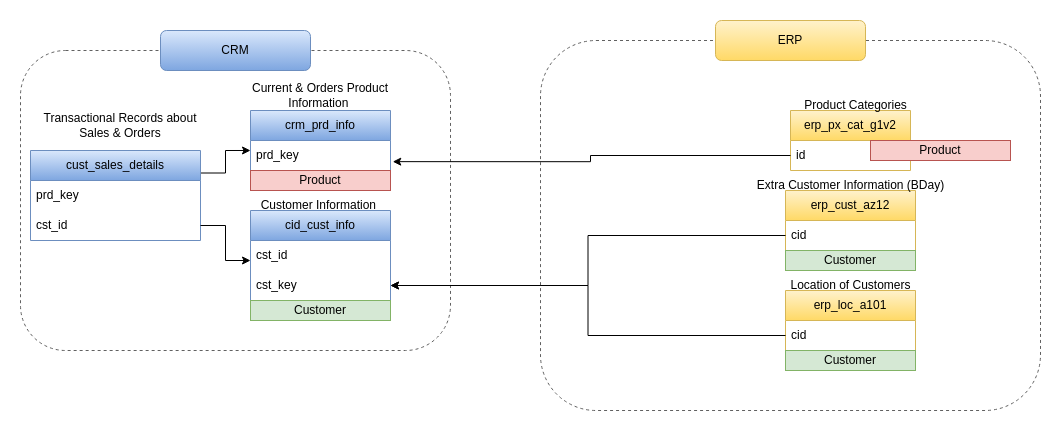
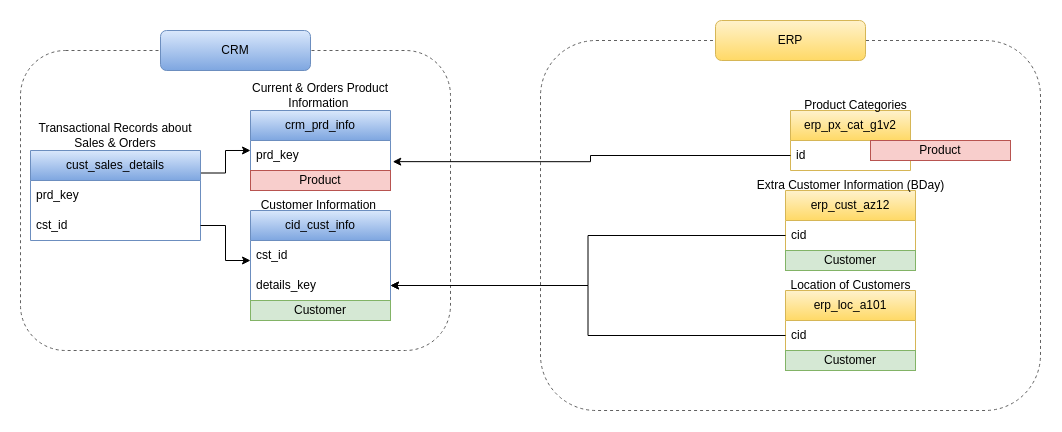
node "Transactional Records about Sales & Orders": moved (121, 126) -> (116, 136)
node "cst_key": label "cst_key" -> "details_key"
